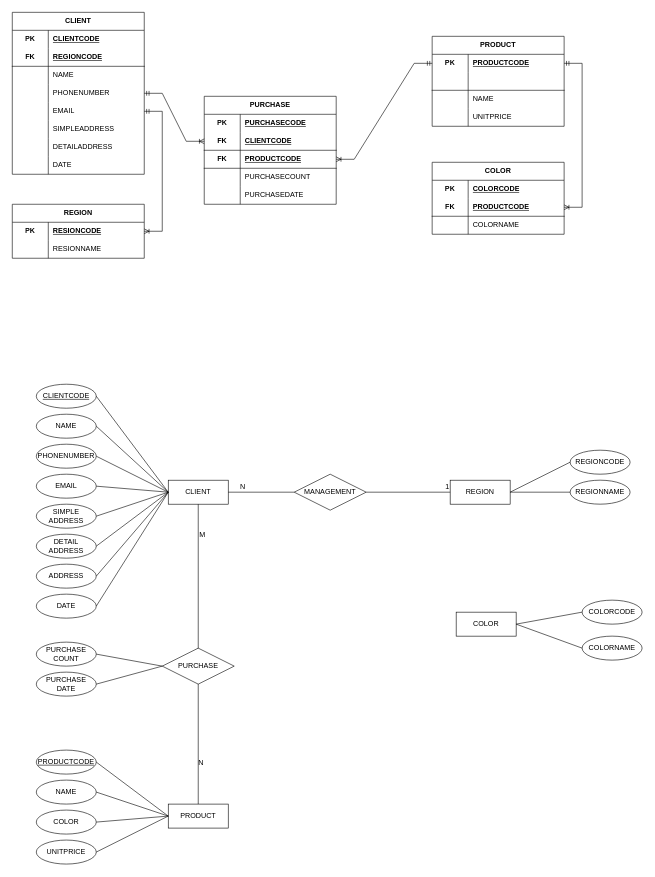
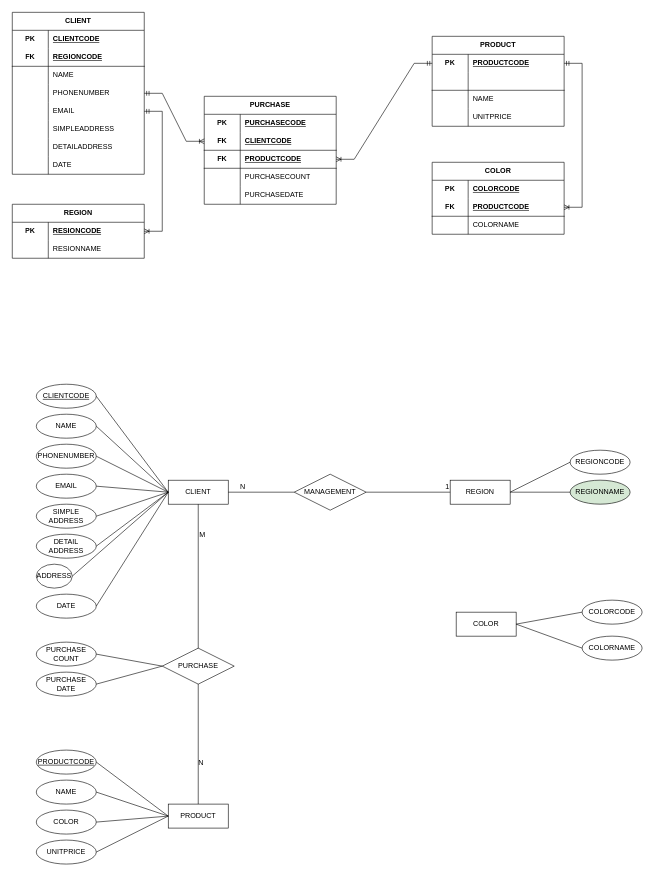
node "REGIONNAME": fillcolor #ffffff -> #d5e8d4
node "ADDRESS": size 60x24 -> 36x24
